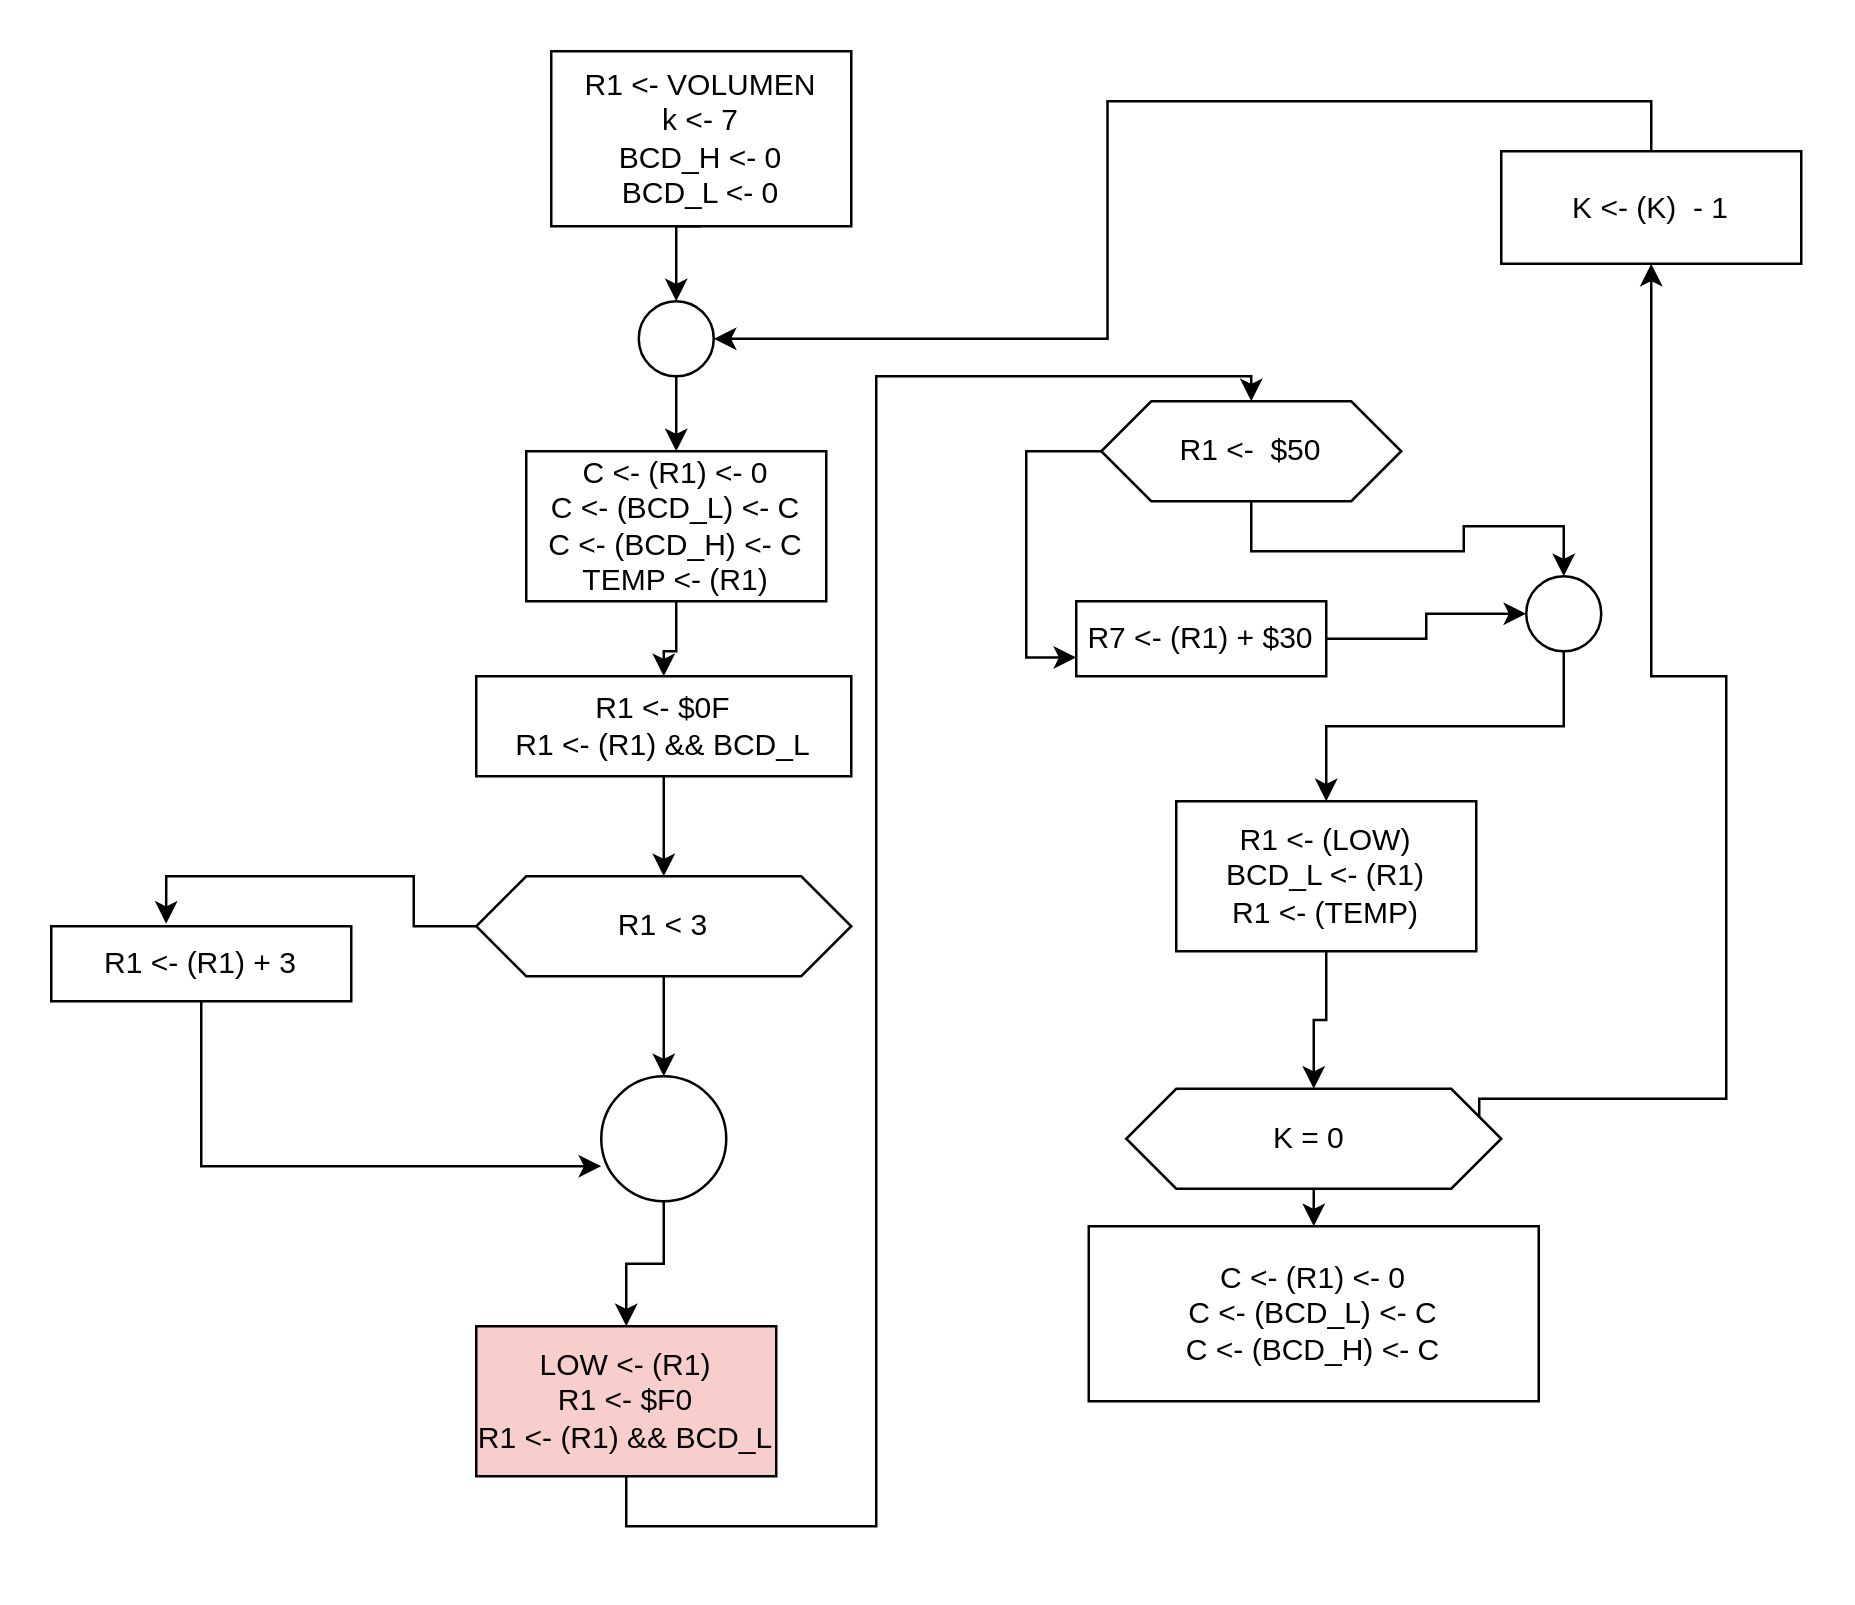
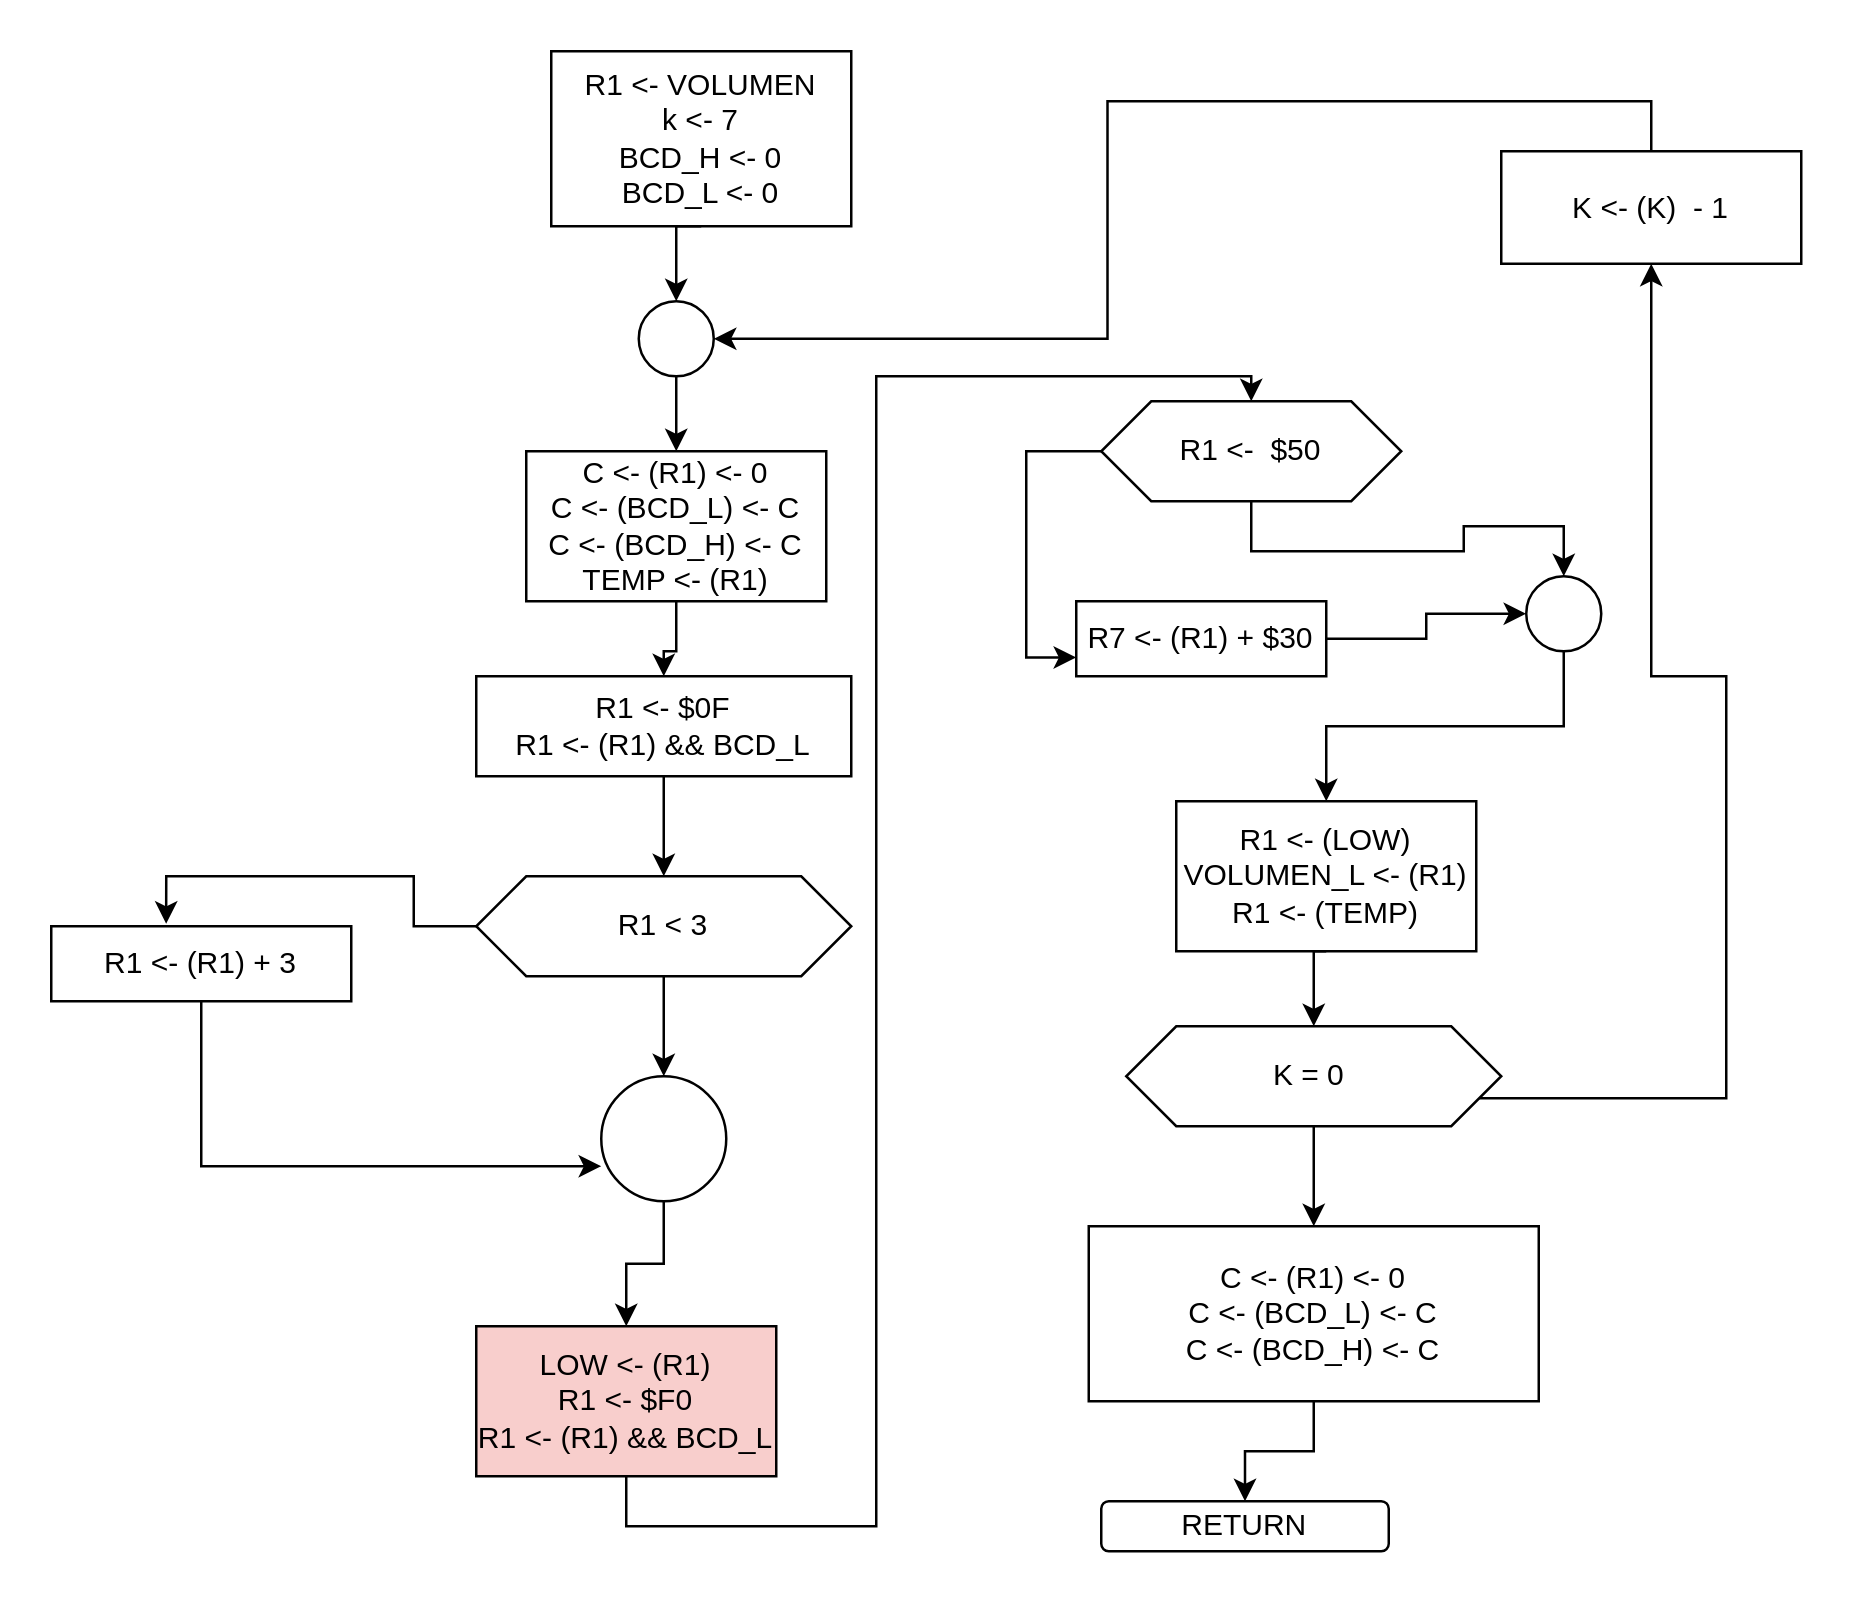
node "R1 <- (LOW) BCD_L <- (R1) R1 <- (TEMP)": label "R1 <- (LOW) BCD_L <- (R1) R1 <- (TEMP)" -> "R1 <- (LOW) VOLUMEN_L <- (R1) R1 <- (TEMP)"
node "K = 0": moved (1314, 1139) -> (1314, 1076)
edge "C <- (R1) <- 0 C <- (BCD_L) <- C C <- (BCD_H) <- C" -> "RETURN": added
node "RETURN": added
